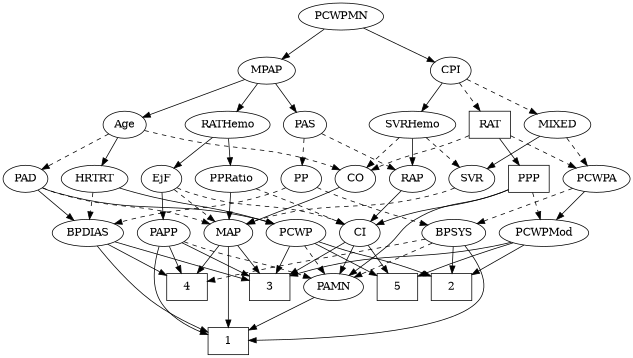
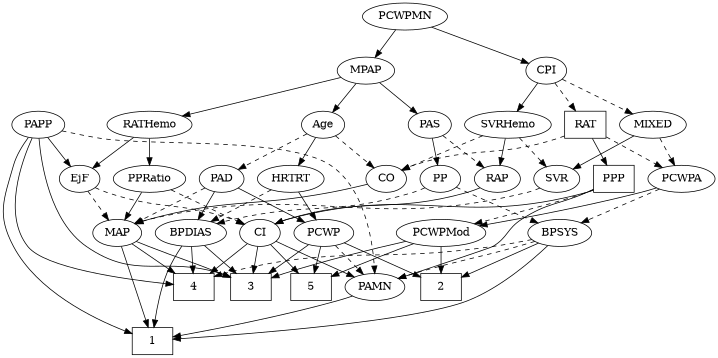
edge "PAS" -> "PP": style dashed -> solid
edge "EjF" -> "PAPP": reversed
edge "CI" -> "4": added
